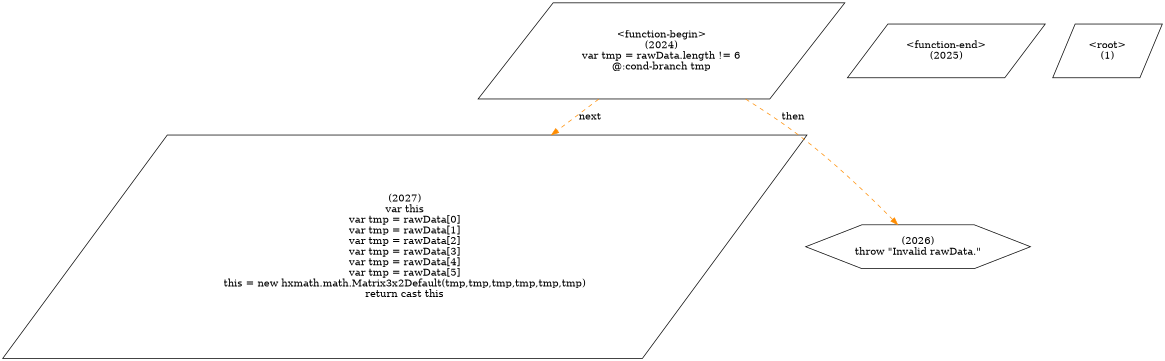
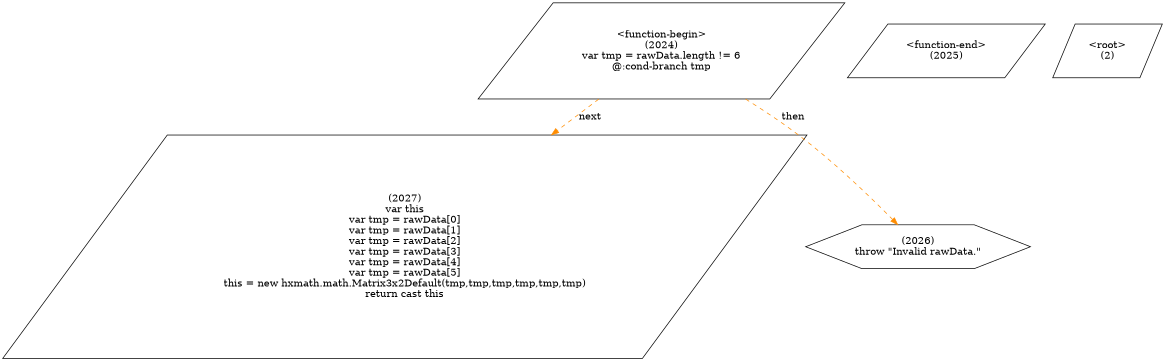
node "<root> (1)": label "<root> (1)" -> "<root> (2)"
